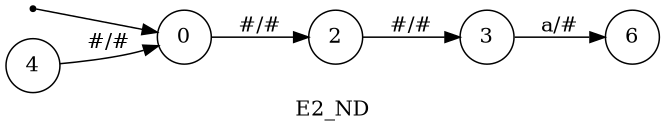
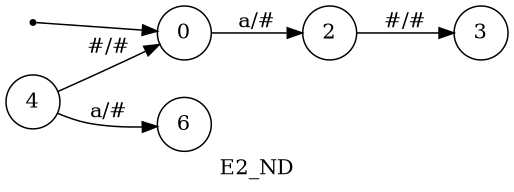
edge "0" -> "2": label "#/#" -> "a/#"
edge "3" -> "6": now "4" -> "6"
